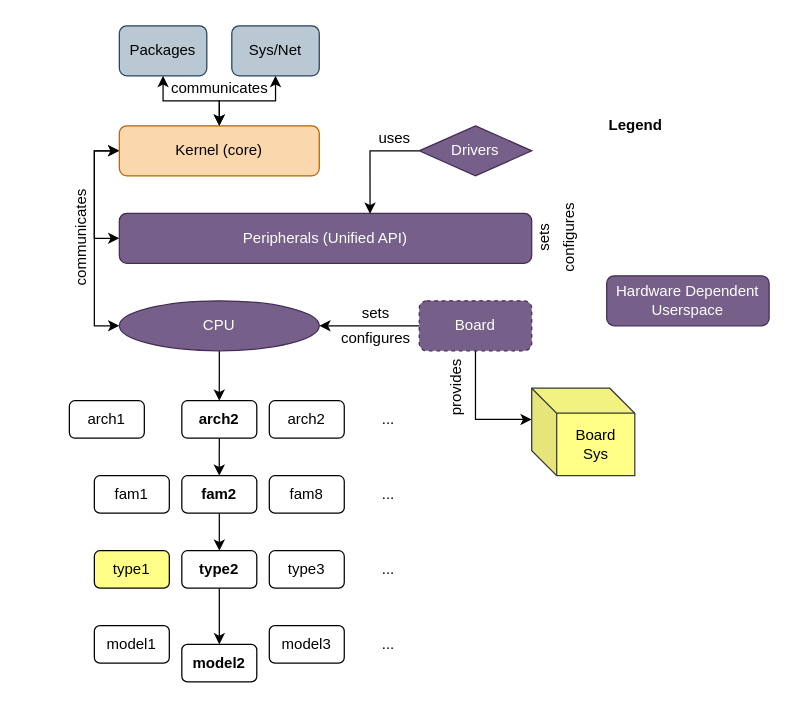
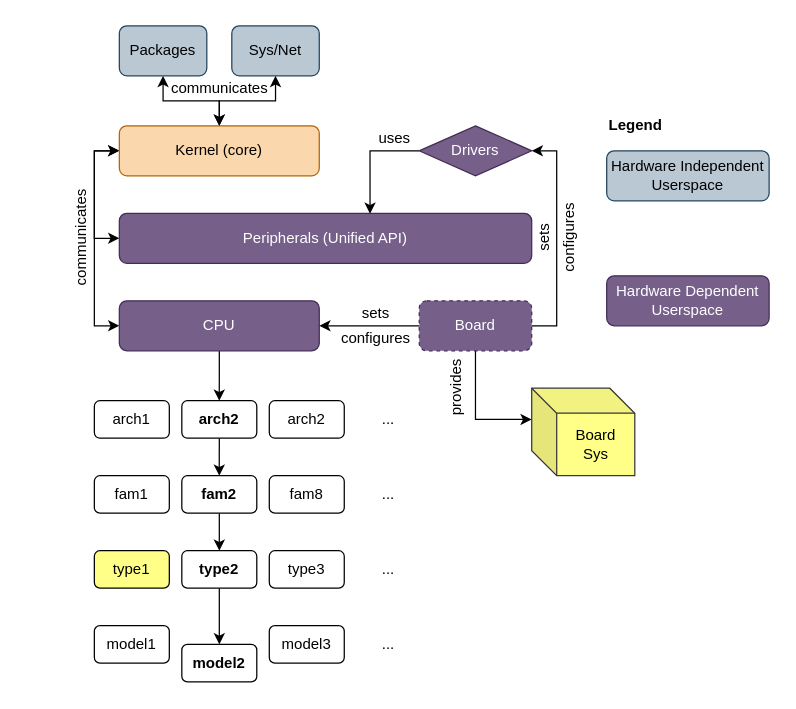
node "Hardware Independent Userspace": added
edge "Board" -> "Drivers": added
node "CPU": shape ellipse -> rounded rectangle
node "arch1": moved (107, 419) -> (132, 419)
